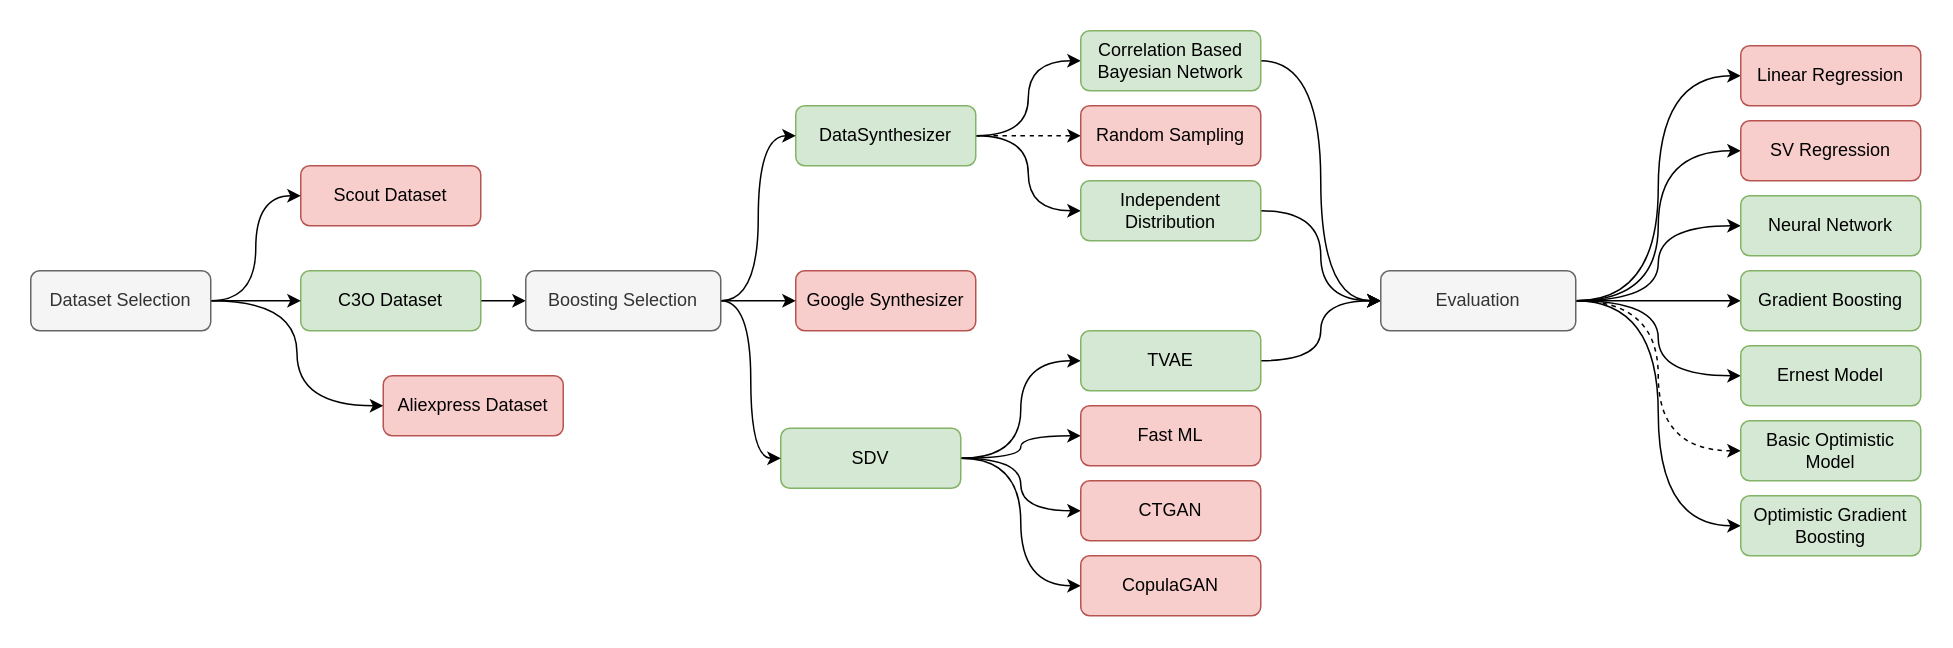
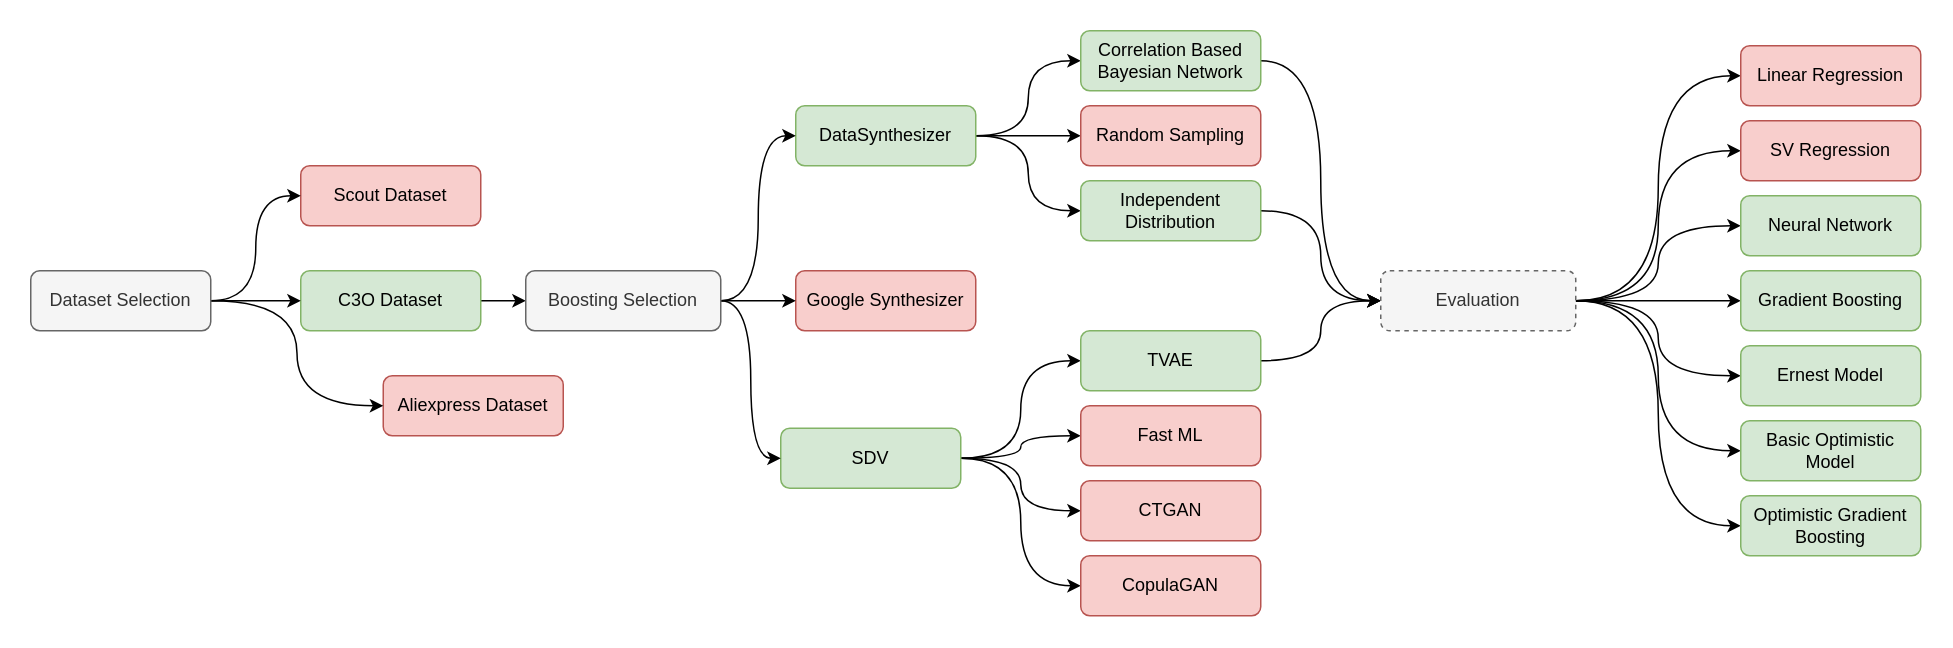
edge "DataSynthesizer" -> "Random Sampling": style dashed -> solid
node "Evaluation": style solid -> dashed
edge "Evaluation" -> "Basic Optimistic Model": style dashed -> solid
